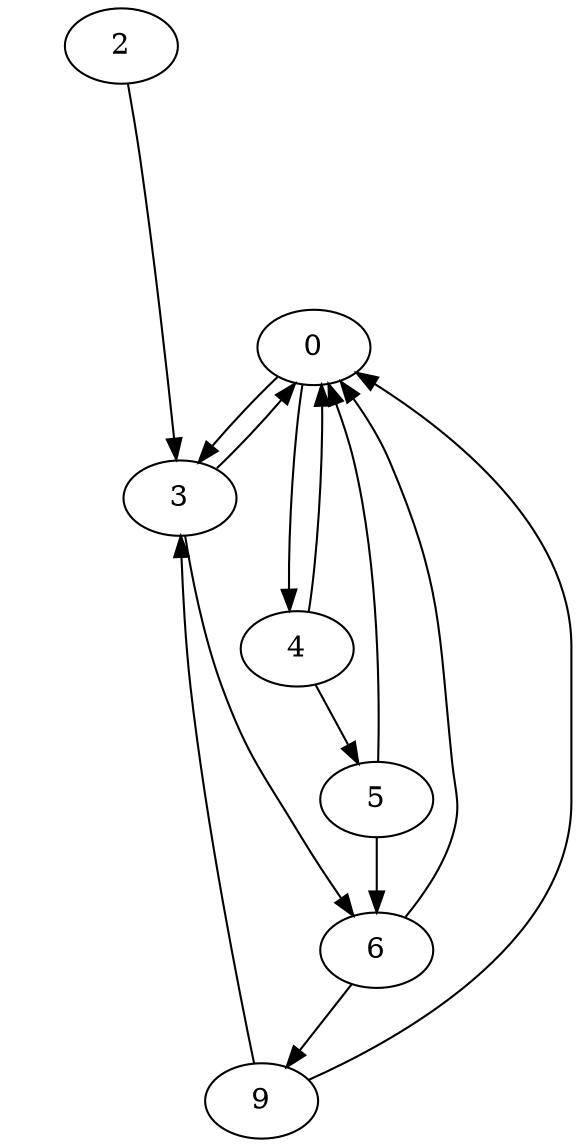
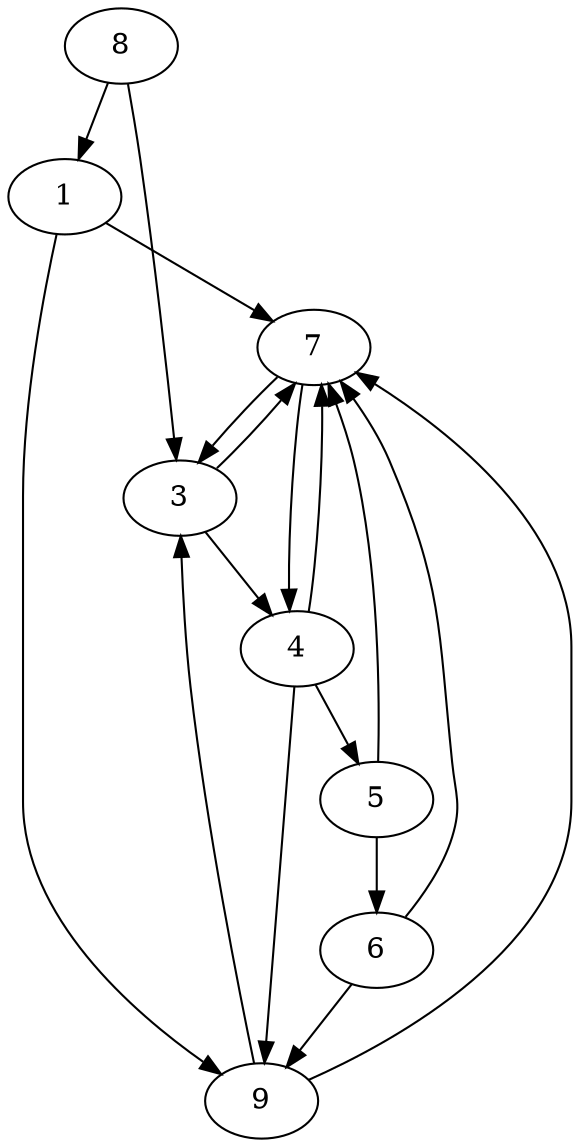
node "2": label "2" -> "8"
node "1": added
node "0": label "0" -> "7"
edge "3" -> "6": now "3" -> "4"
edge "4" -> "9": added
